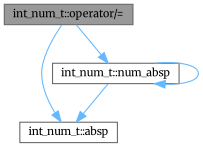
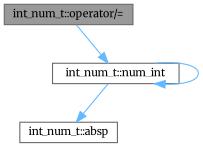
edge "int_num_t::operator/=" -> "int_num_t::absp": removed
node "int_num_t::num_absp": label "int_num_t::num_absp" -> "int_num_t::num_int"
